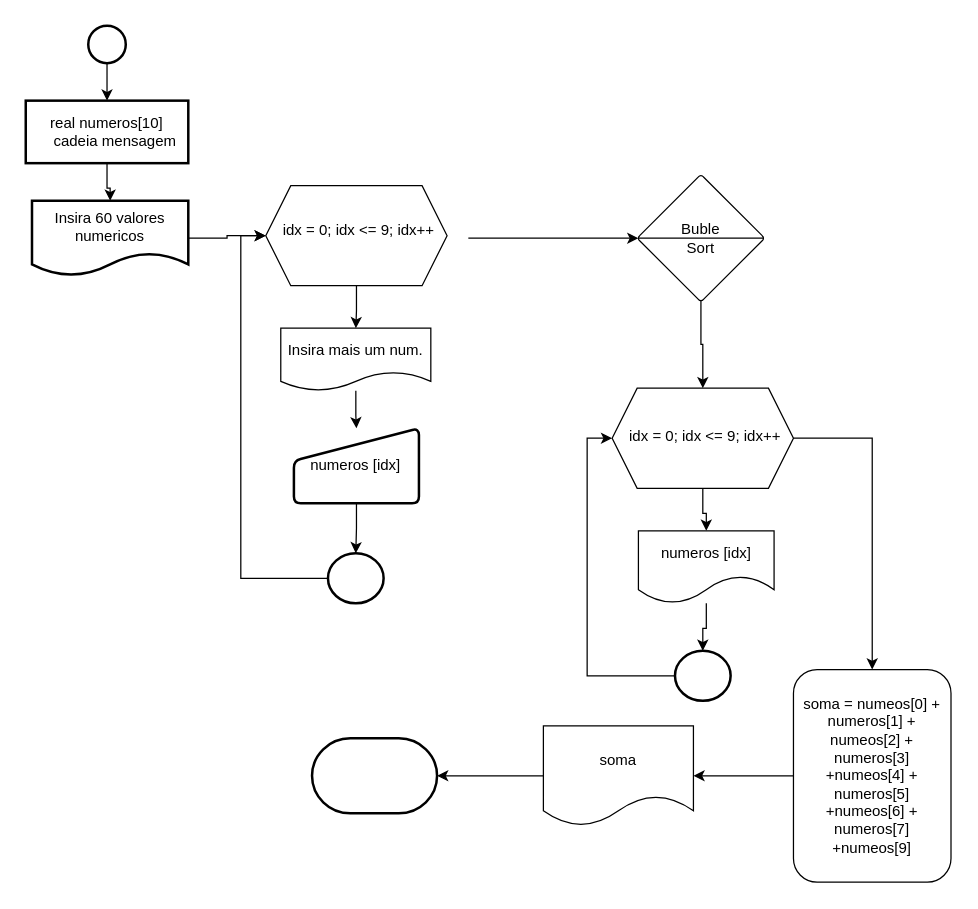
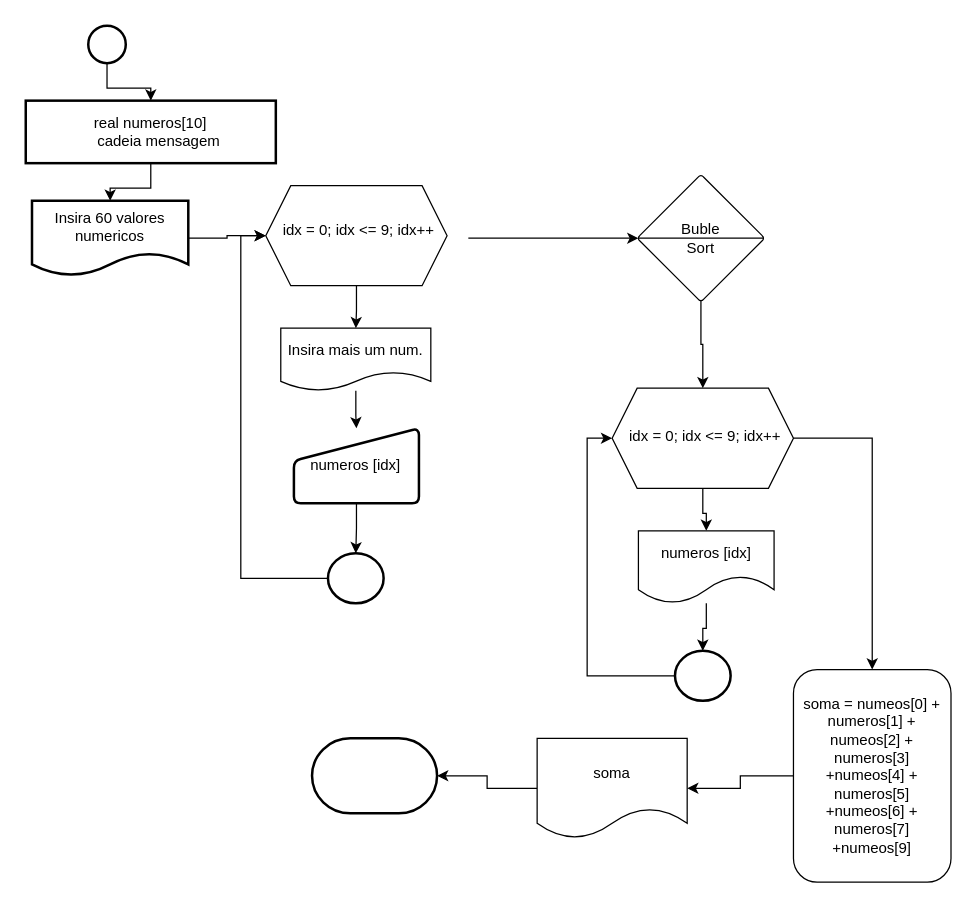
node "real numeros[10] cadeia mensagem": size 163x63 -> 250x63
node "soma": moved (618, 776) -> (612, 788)
